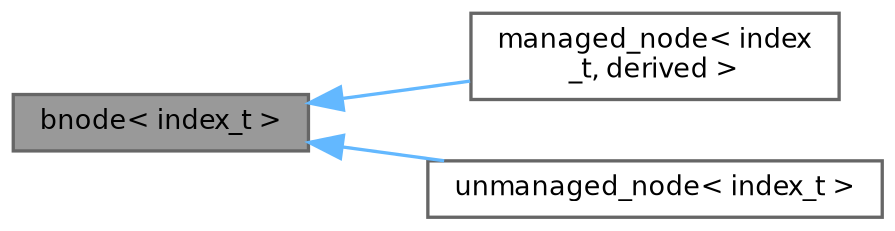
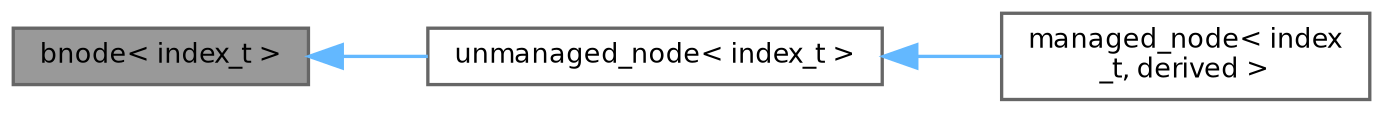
edge "managed_node< index _t, derived >" -> "bnode< index_t >": now "managed_node< index _t, derived >" -> "unmanaged_node< index_t >"
